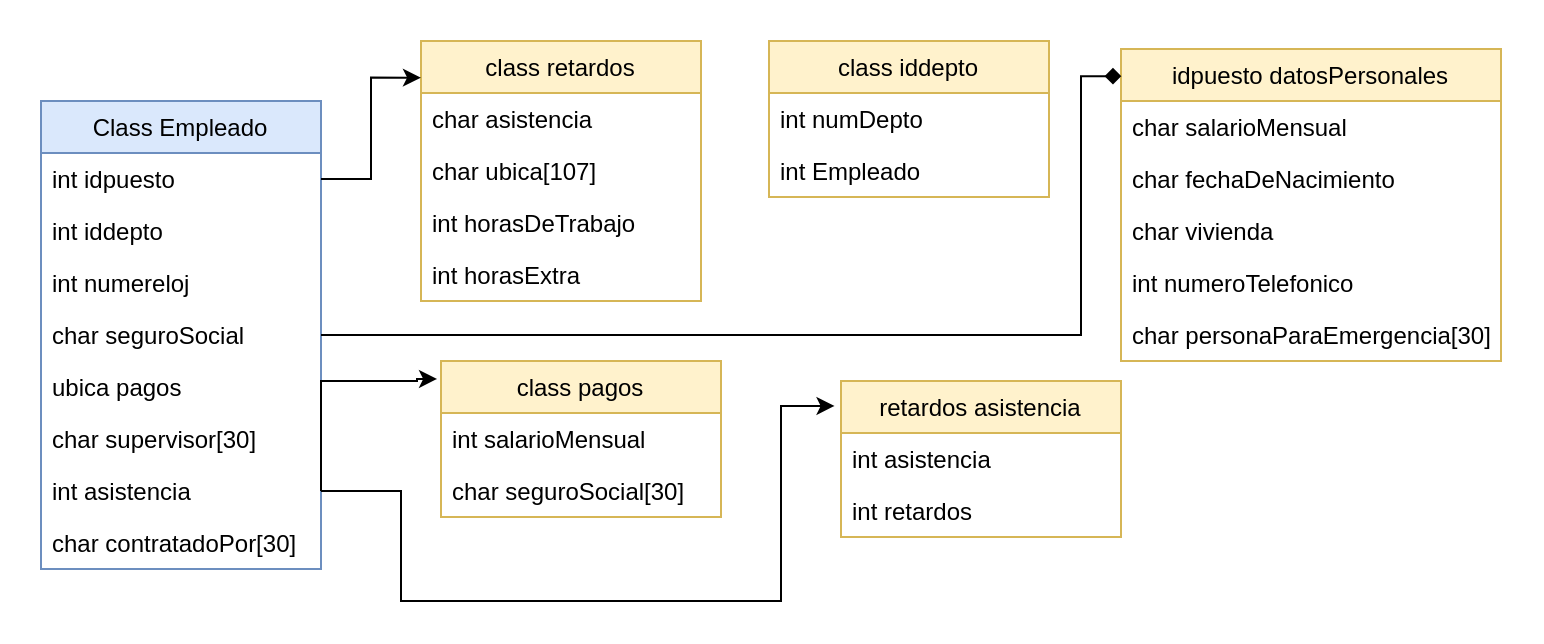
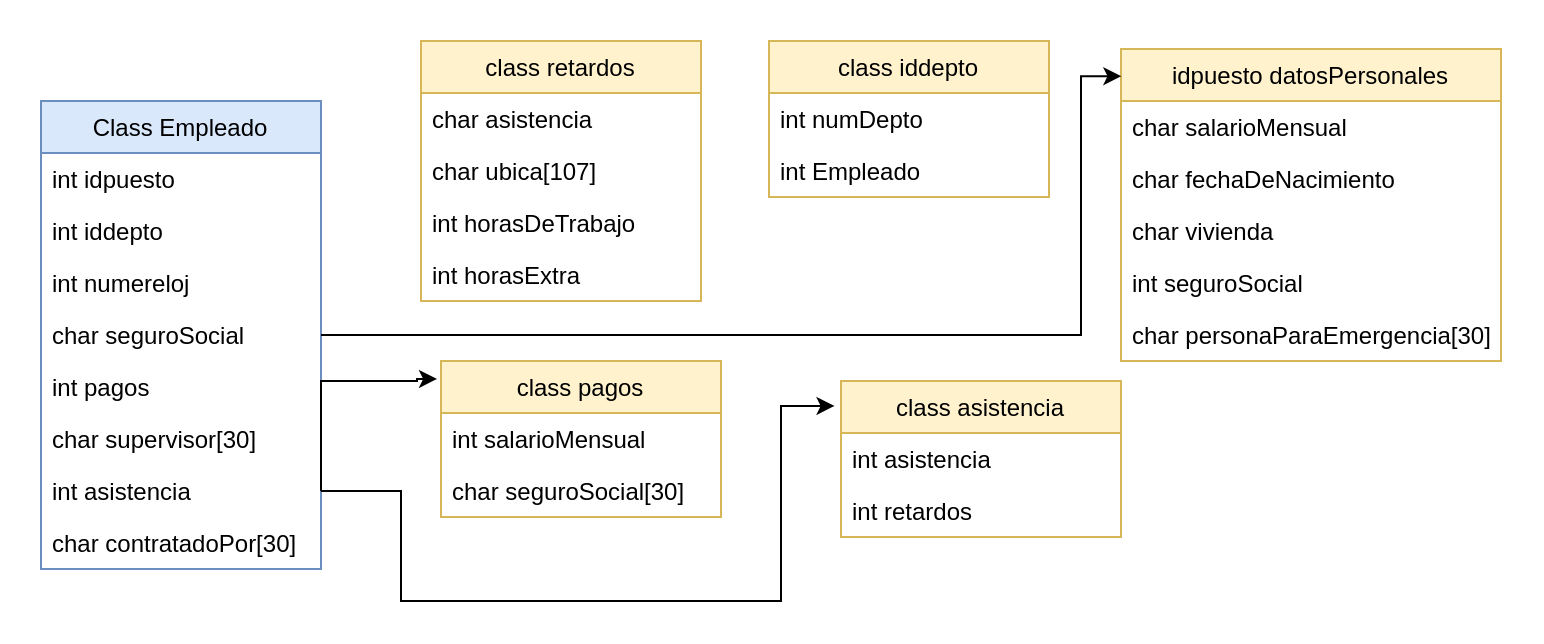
edge "char seguroSocial" -> "idpuesto datosPersonales": arrowhead diamond -> classic
edge "int idpuesto" -> "class retardos": removed
node "int numeroTelefonico": label "int numeroTelefonico" -> "int seguroSocial"
node "ubica pagos": label "ubica pagos" -> "int pagos"
node "retardos asistencia": label "retardos asistencia" -> "class asistencia"
